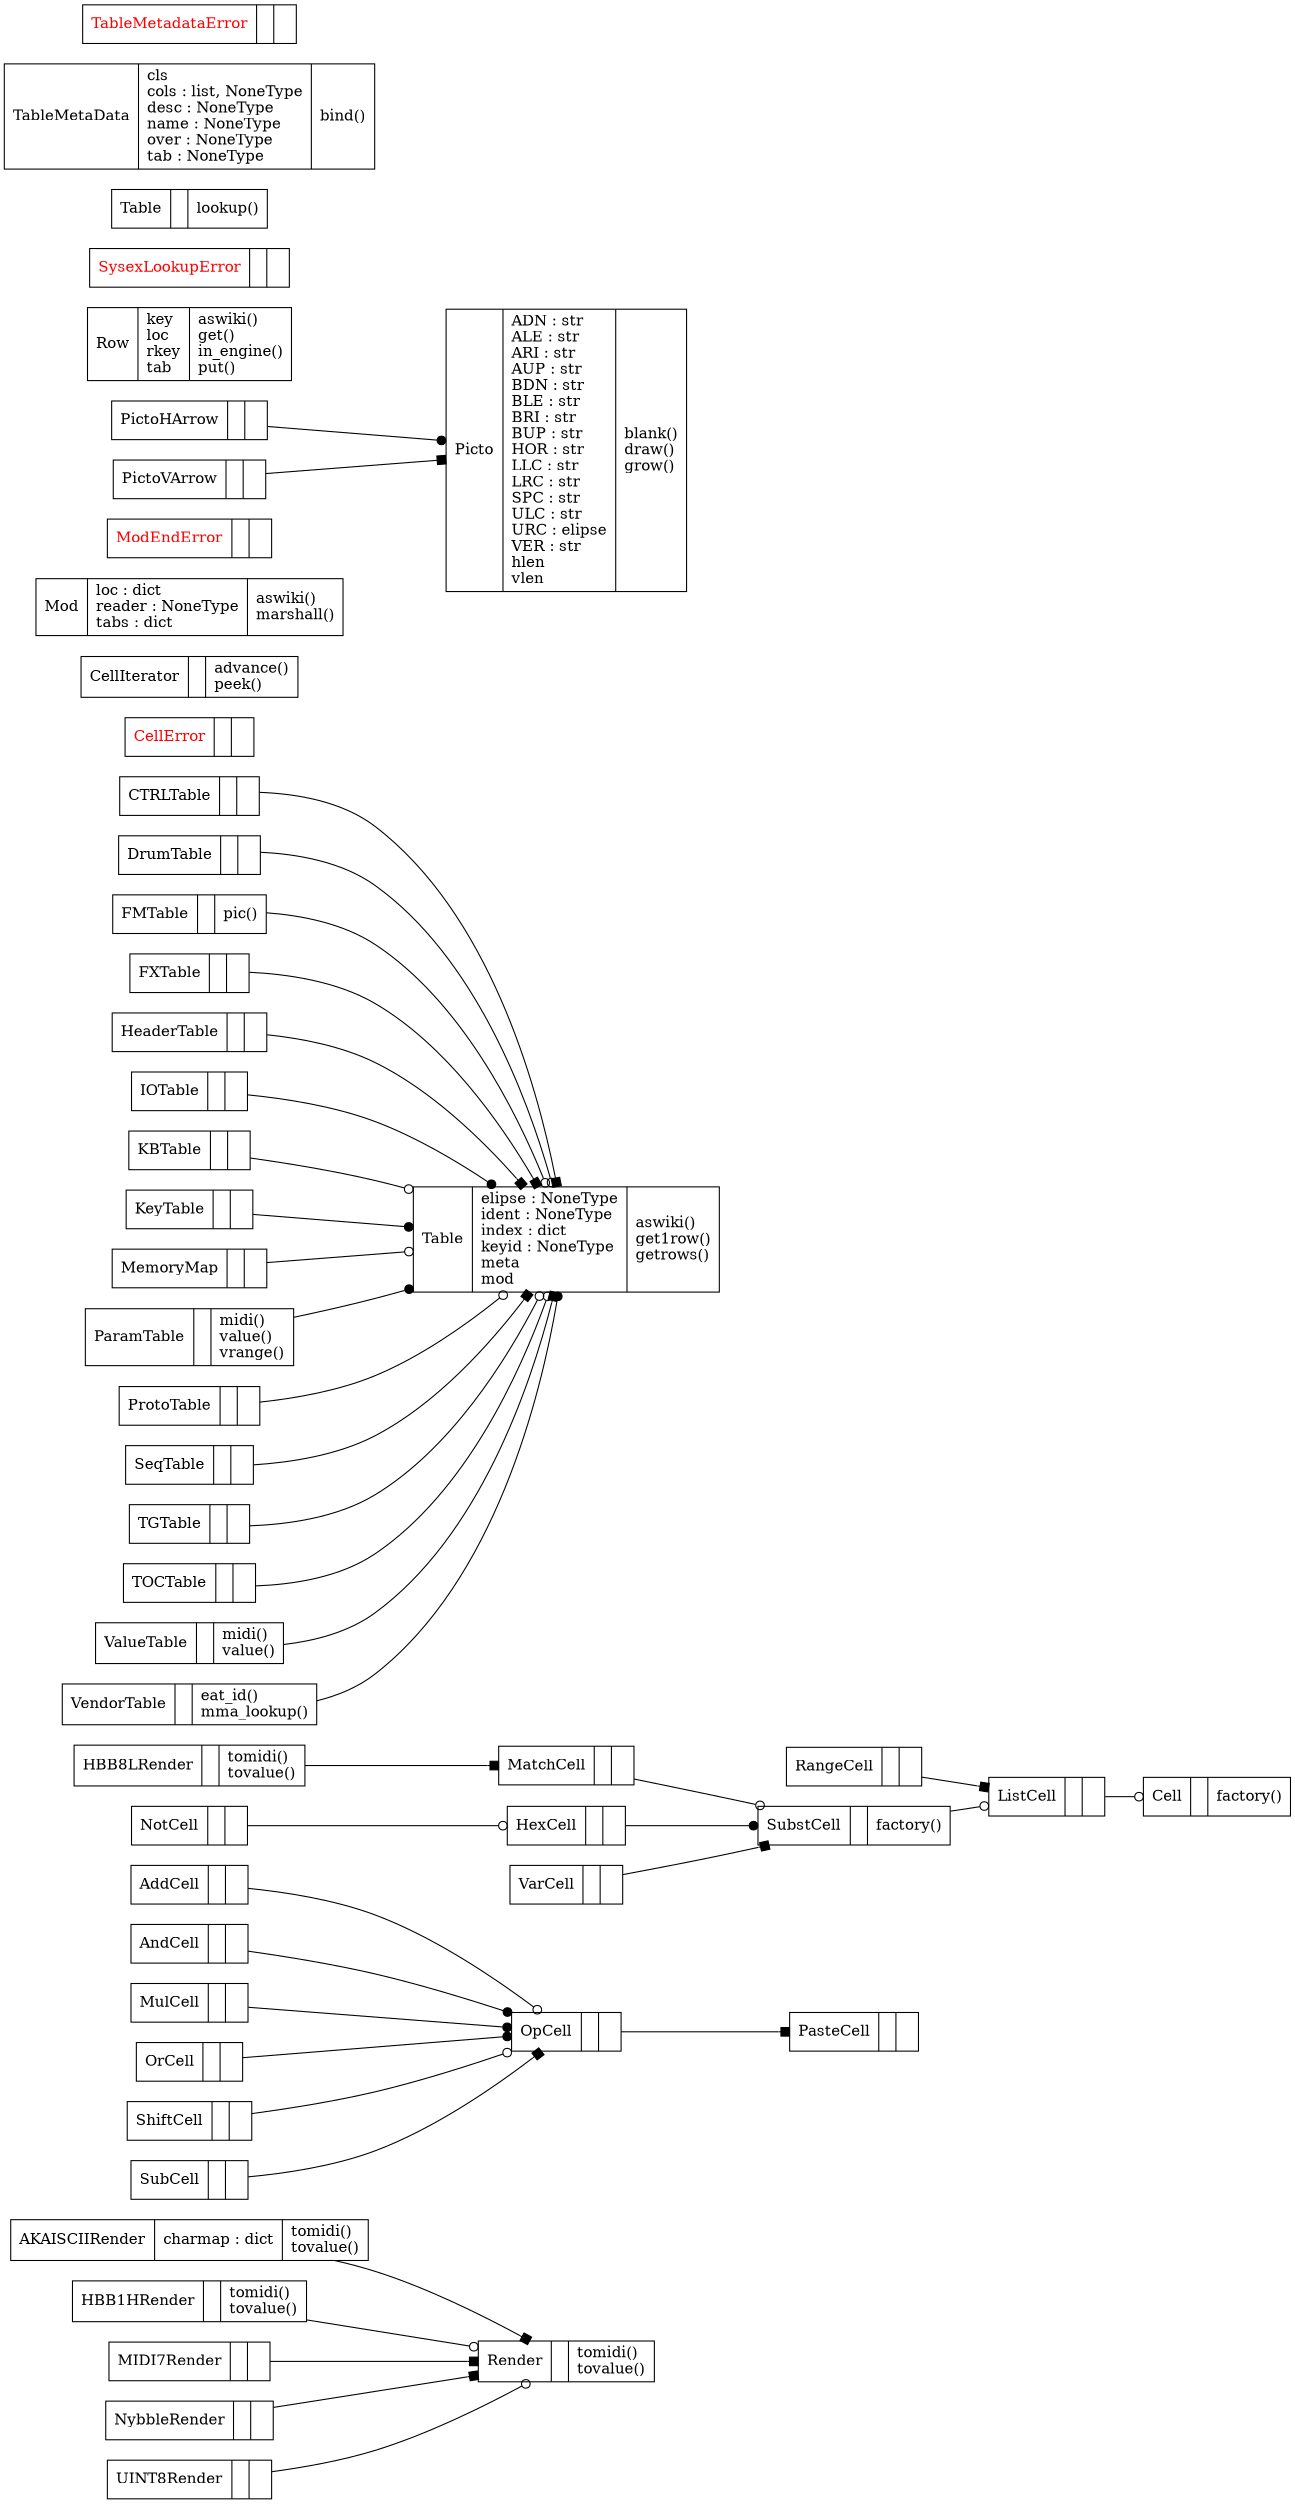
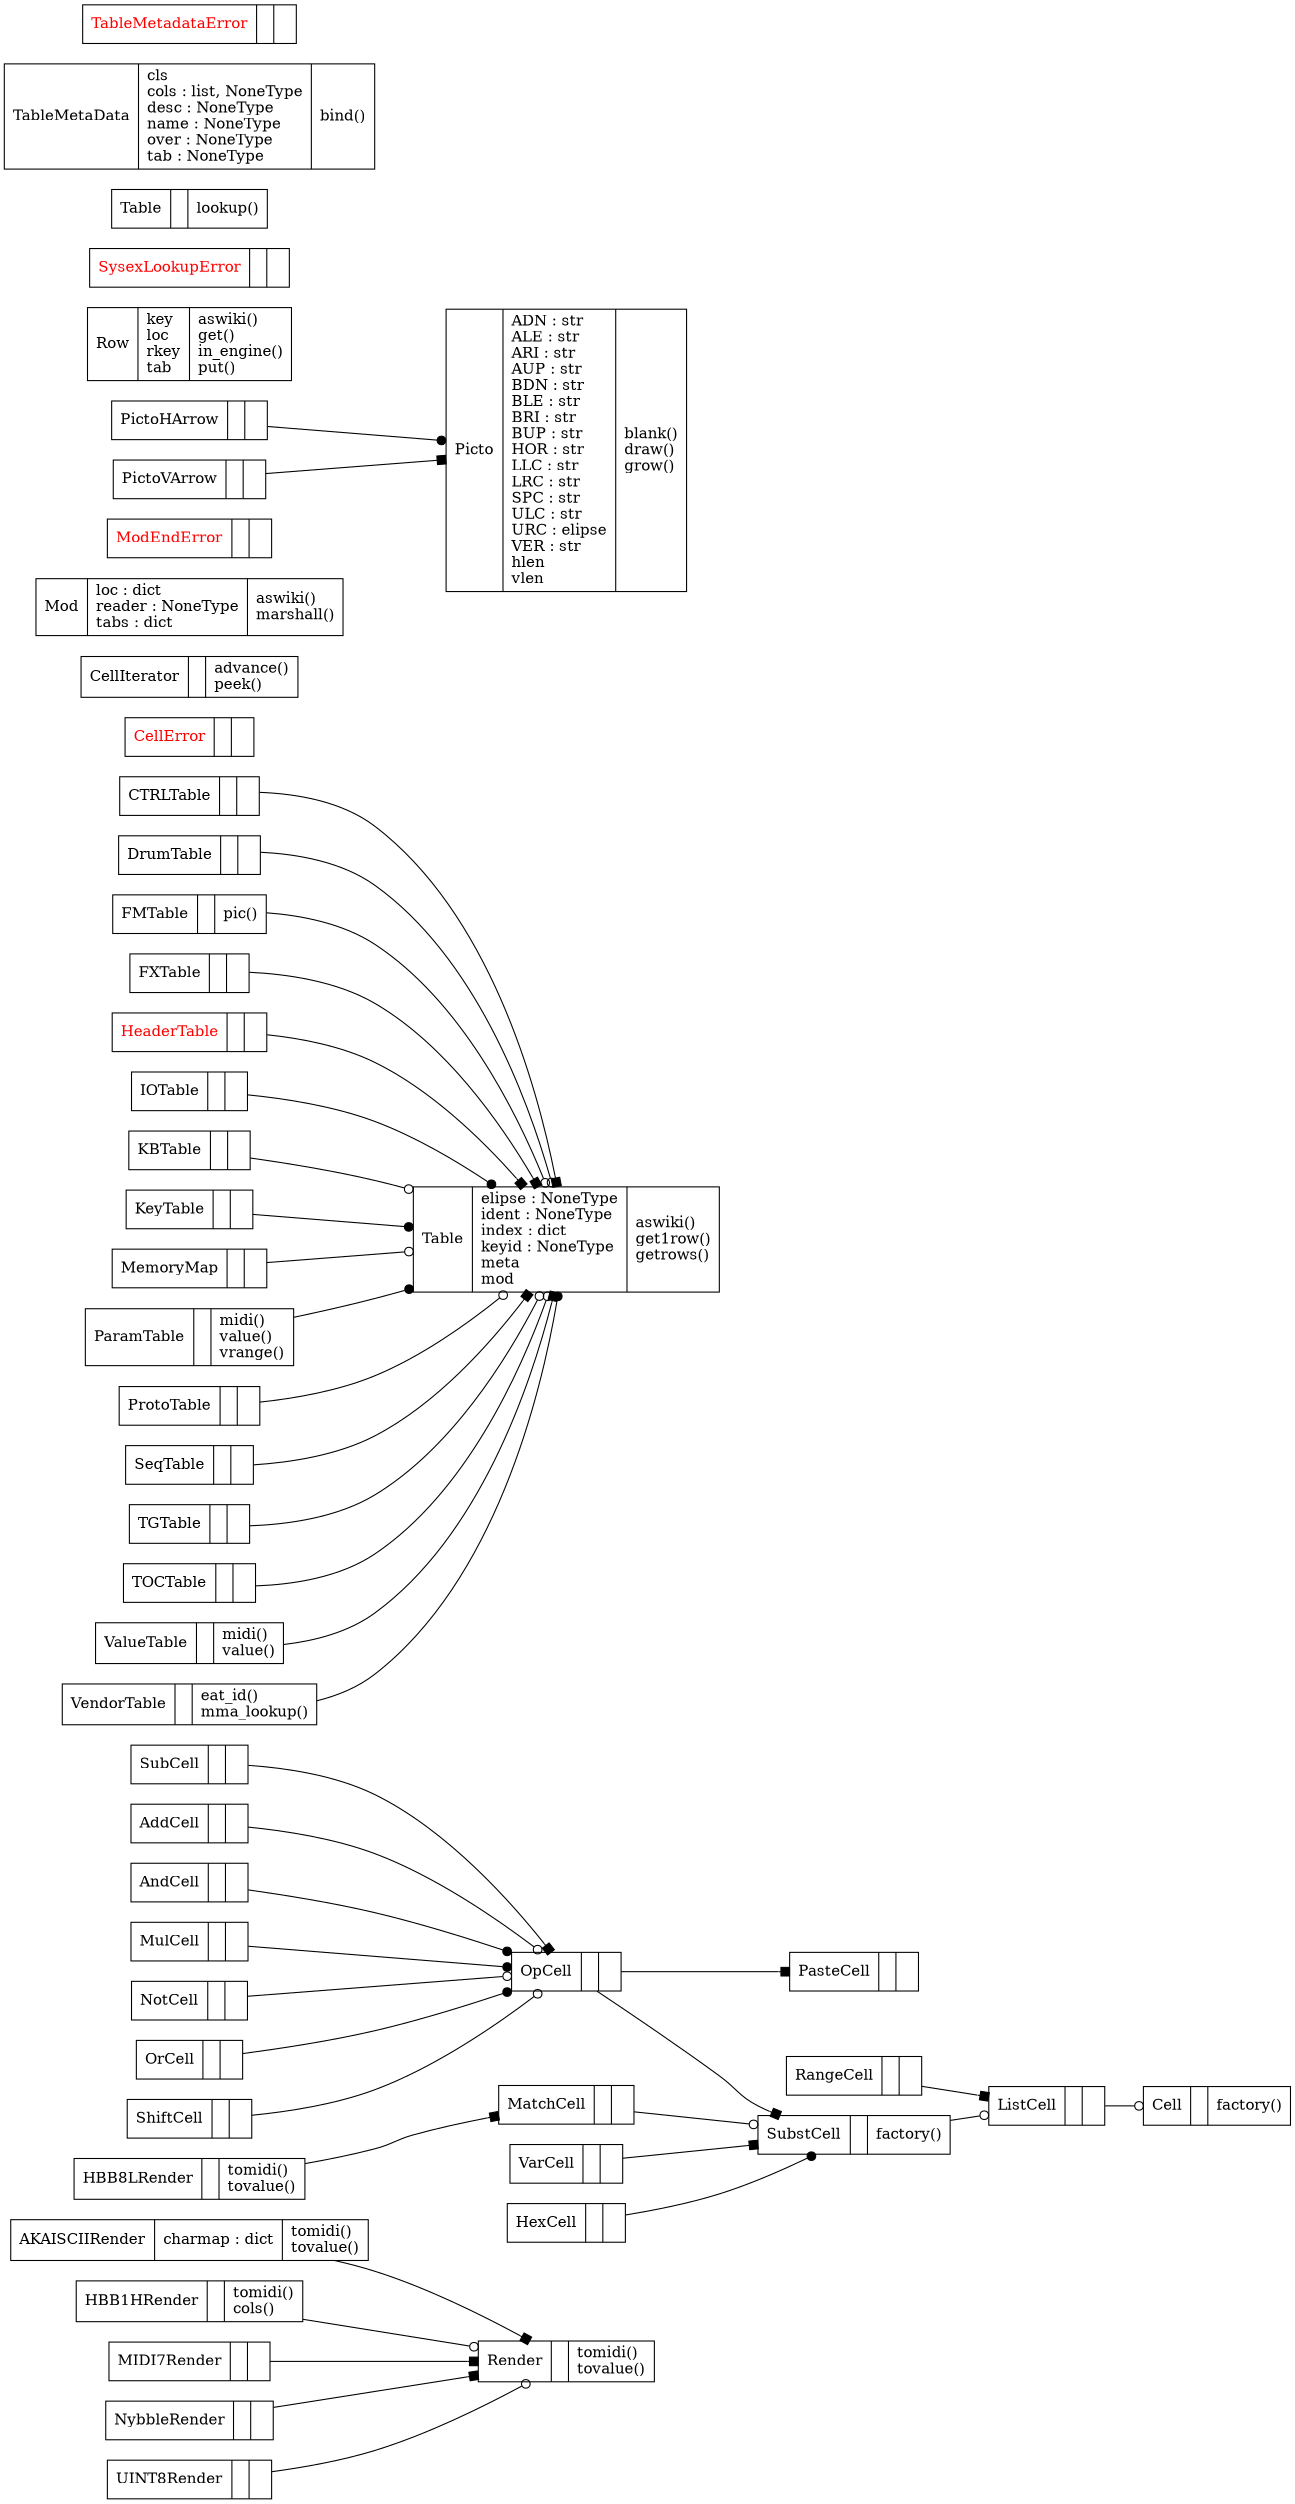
node "HeaderTable": fontcolor black -> red
edge "NotCell" -> "HexCell": now "NotCell" -> "OpCell"
edge "OpCell" -> "SubstCell": added
node "HBB1HRender": text "tovalue()" -> "cols()"
